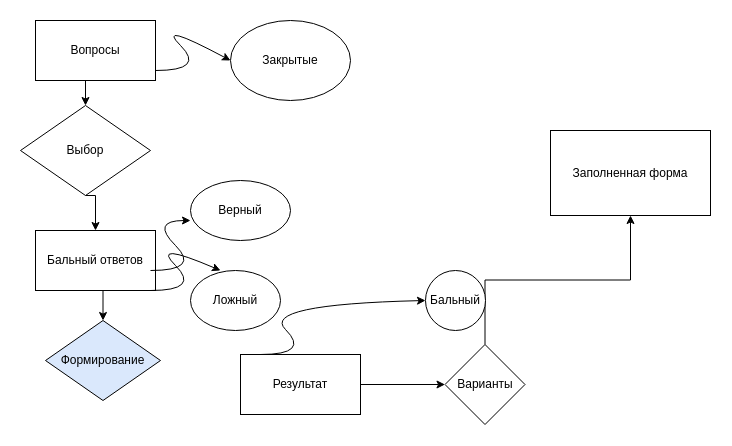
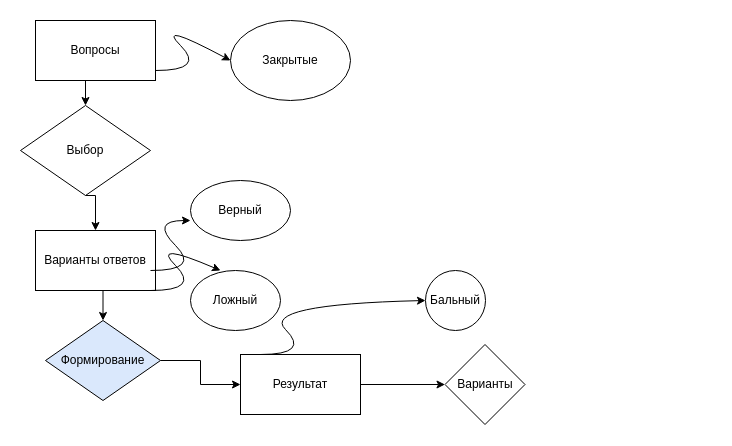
node "Заполненная форма": removed
node "Бальный ответов": label "Бальный ответов" -> "Варианты ответов"
edge "Варианты" -> "Заполненная форма": removed
edge "Формирование" -> "Результат": added
